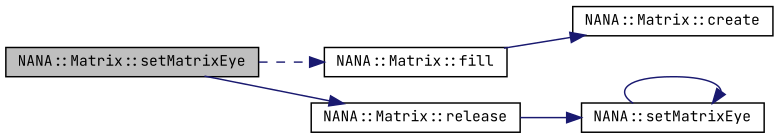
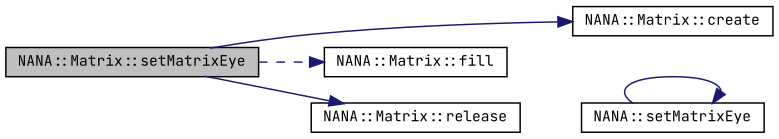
edge "NANA::Matrix::fill" -> "NANA::Matrix::create": now "NANA::Matrix::setMatrixEye" -> "NANA::Matrix::create"
edge "NANA::Matrix::release" -> "NANA::setMatrixEye": removed
